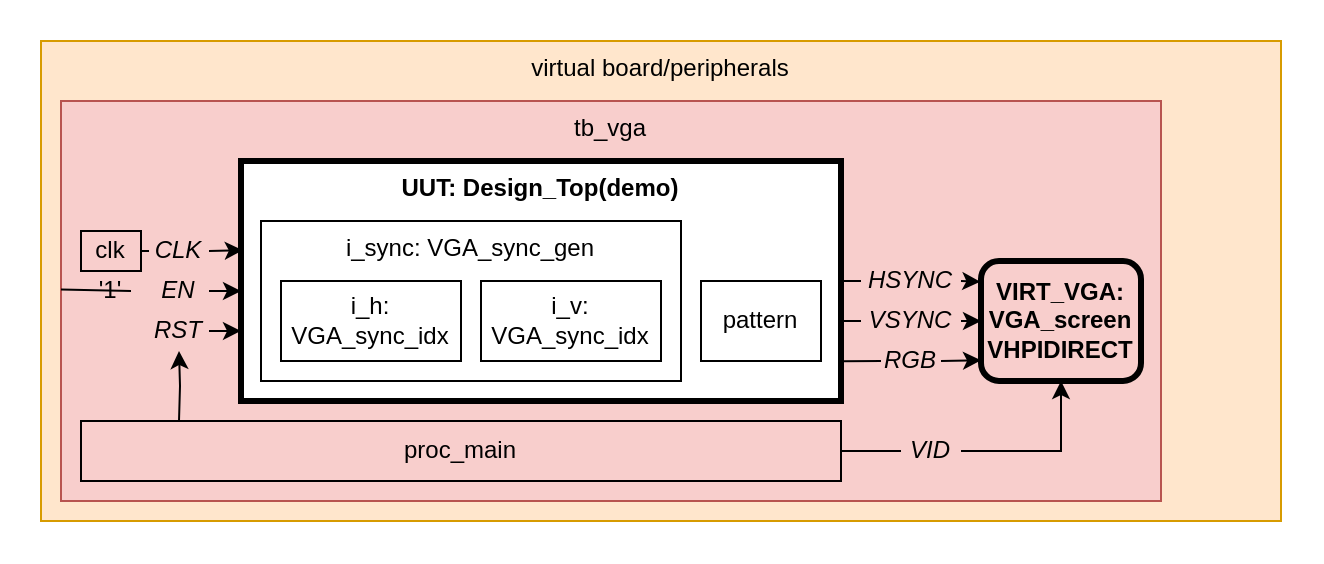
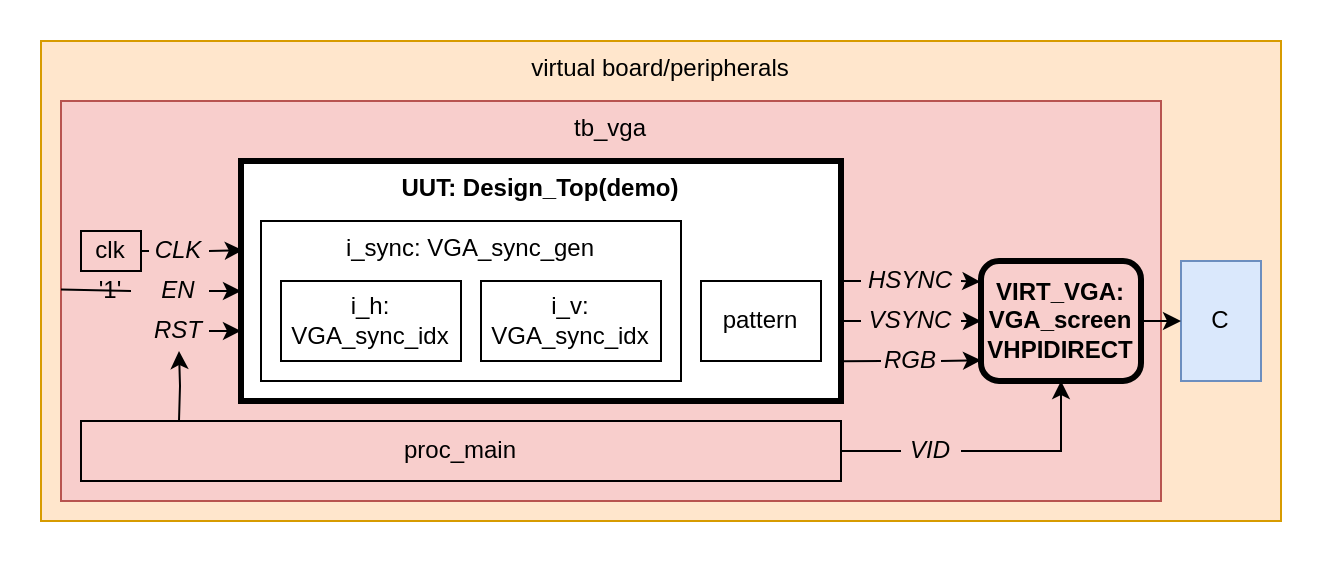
edge "VIRT_VGA: VGA_screen VHPIDIRECT" -> "C": added
node "C": added
